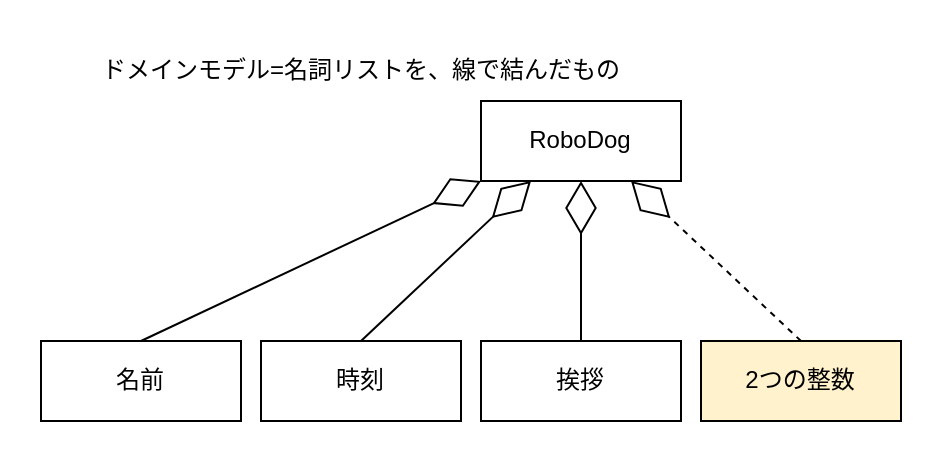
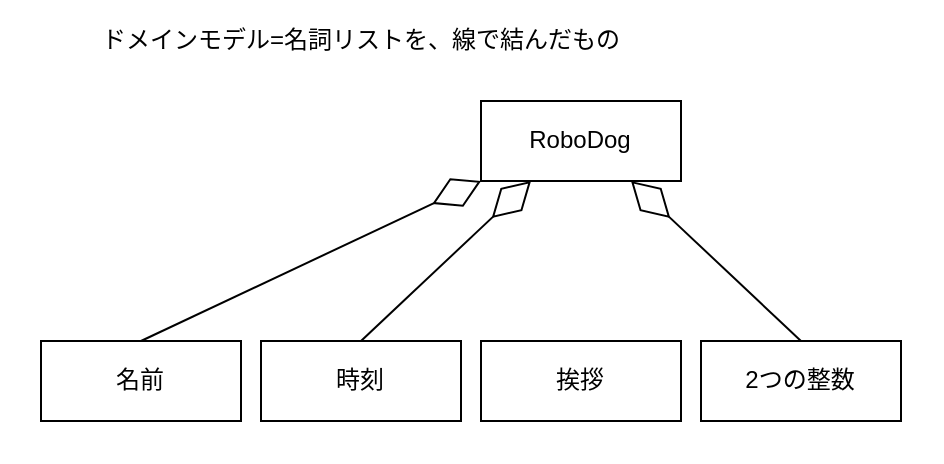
node "ドメインモデル=名詞リストを、線で結んだもの": moved (361, 71) -> (361, 41)
edge "2つの整数" -> "RoboDog": style dashed -> solid
edge "挨拶" -> "RoboDog": removed
node "2つの整数": fillcolor #fff2cc -> #ffffff
